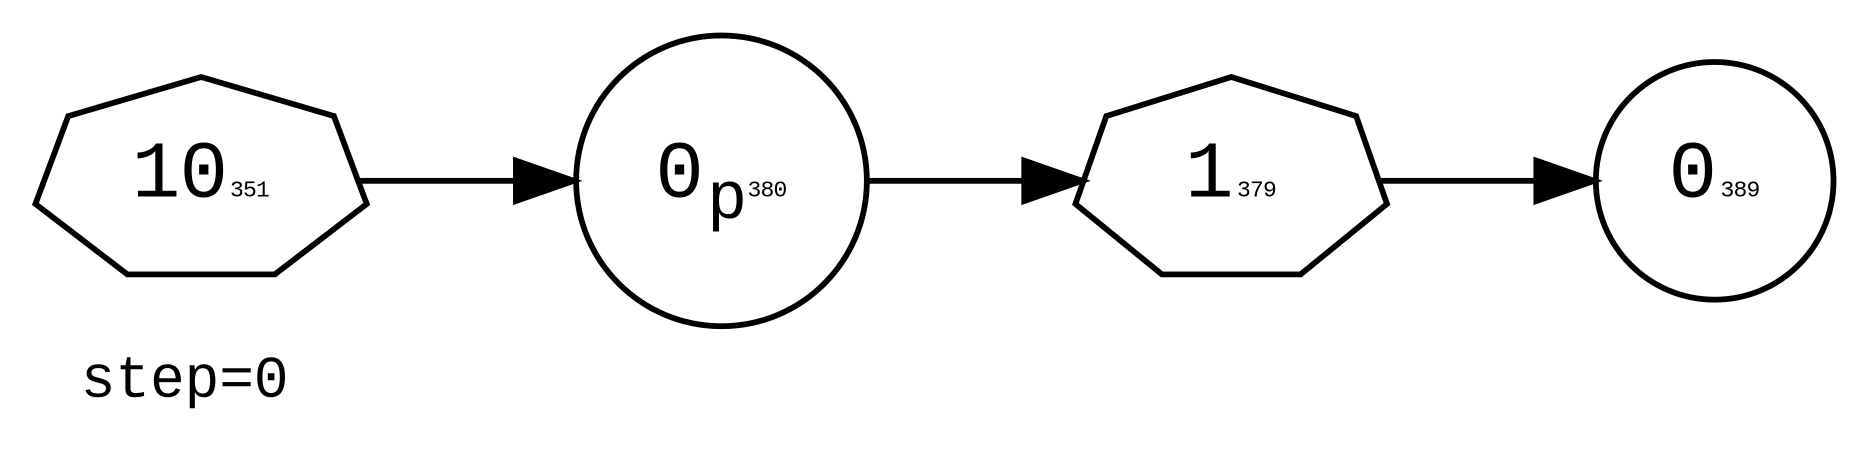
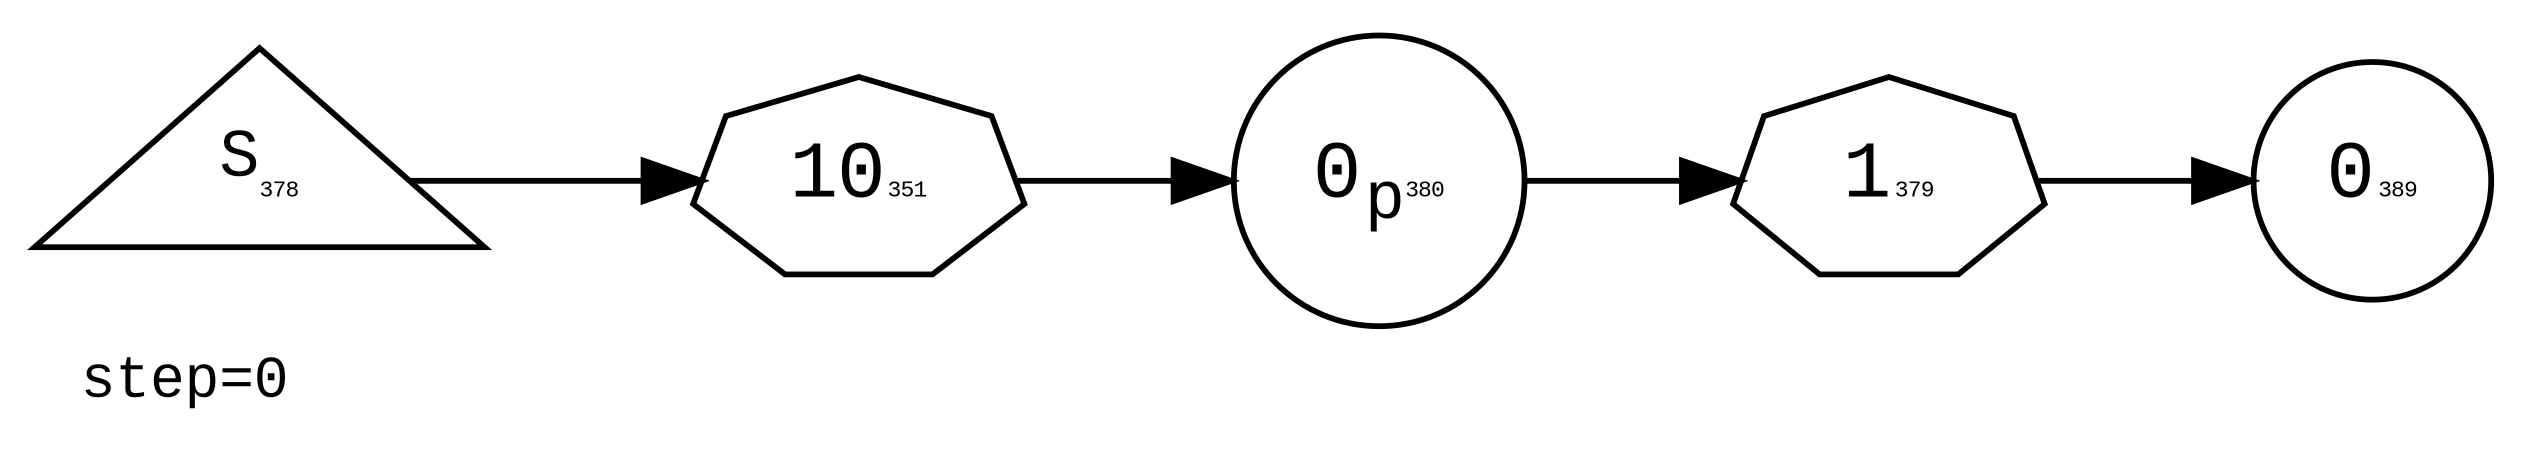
node "S": added
